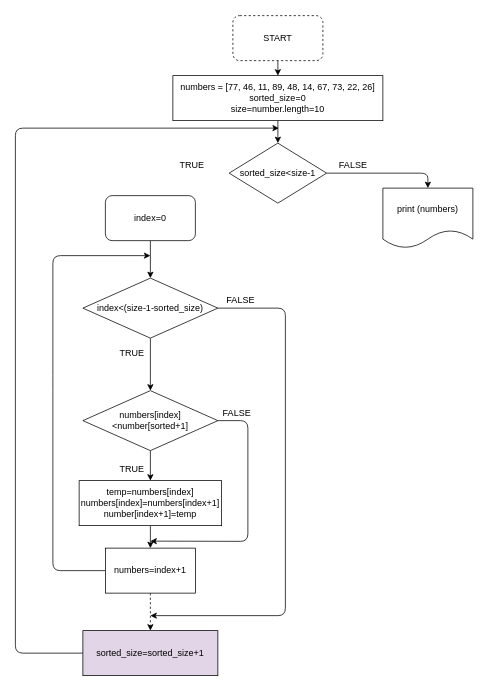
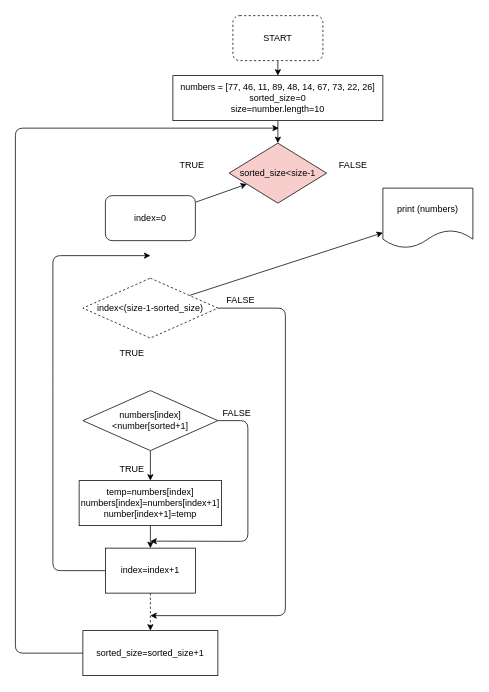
node "sorted_size<size-1": fillcolor #ffffff -> #f8cecc
edge "sorted_size<size-1" -> "print (numbers)": removed
edge "index=0" -> "index<(size-1-sorted_size)": now "index=0" -> "sorted_size<size-1"
node "index<(size-1-sorted_size)": style solid -> dashed
edge "index<(size-1-sorted_size)" -> "numbers[index]<number[sorted+1]": now "index<(size-1-sorted_size)" -> "print (numbers)"
node "numbers=index+1": label "numbers=index+1" -> "index=index+1"
node "sorted_size=sorted_size+1": fillcolor #e1d5e7 -> #ffffff
